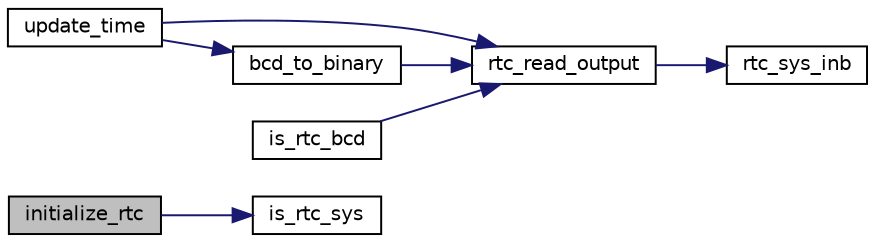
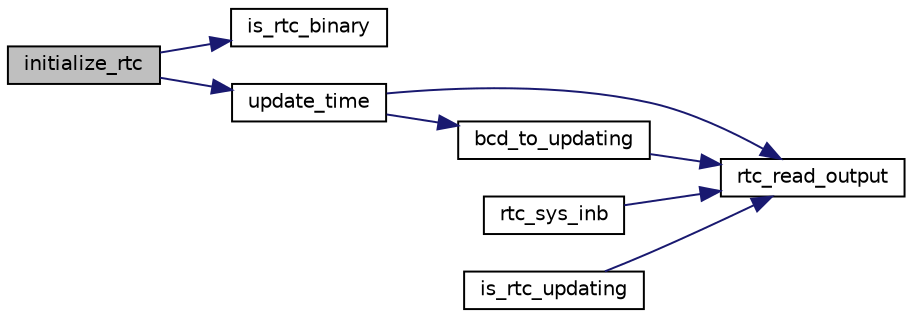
node "bcd_to_binary": label "bcd_to_binary" -> "bcd_to_updating"
edge "rtc_read_output" -> "rtc_sys_inb": reversed
edge "initialize_rtc" -> "update_time": added
node "is_rtc_bcd": label "is_rtc_bcd" -> "is_rtc_updating"
node "is_rtc_sys": label "is_rtc_sys" -> "is_rtc_binary"
